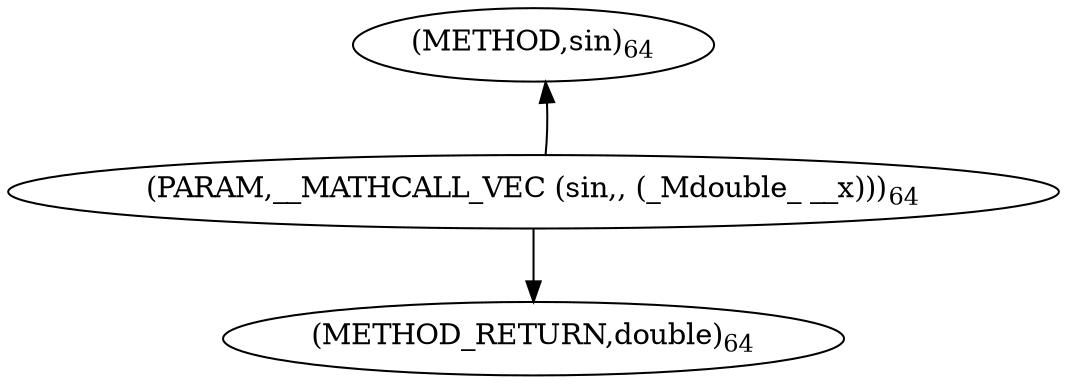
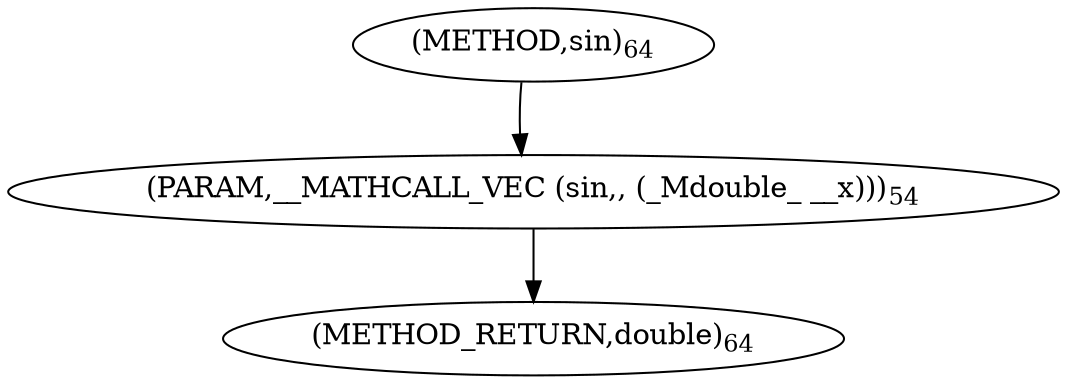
edge "(PARAM,__MATHCALL_VEC (sin,, (_Mdouble_ __x)))" -> "(METHOD,sin)": reversed
node "(PARAM,__MATHCALL_VEC (sin,, (_Mdouble_ __x)))": text "64" -> "54"
